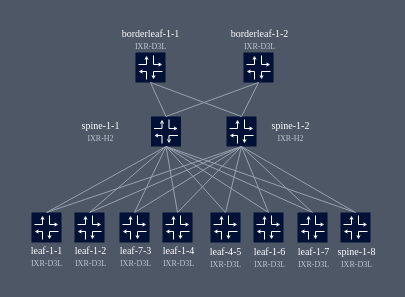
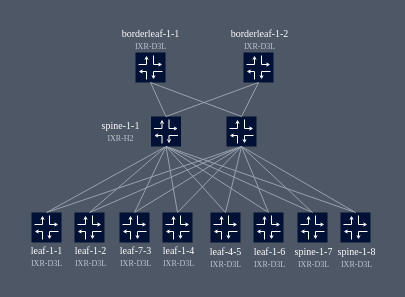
node "spine-1-1 IXR-H2": moved (100, 132) -> (120, 132)
node "spine-1-2 IXR-H2": removed
node "leaf-1-7 IXR-D3L": label "leaf-1-7 IXR-D3L" -> "spine-1-7 IXR-D3L"
